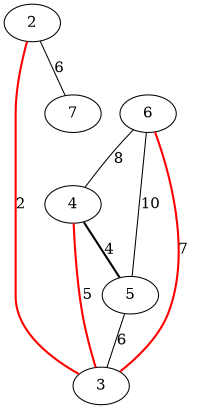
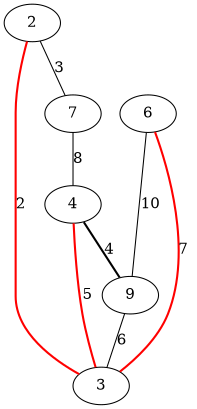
edge "2" -- "7": label "6" -> "3"
edge "6" -- "4": now "7" -- "4"
node "5": label "5" -> "9"
